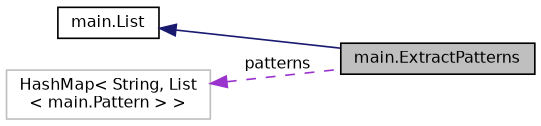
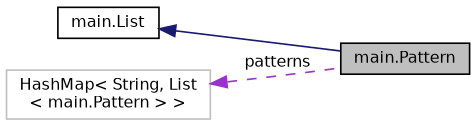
node "main.ExtractPatterns": label "main.ExtractPatterns" -> "main.Pattern"
